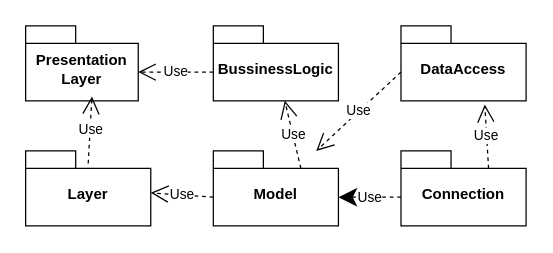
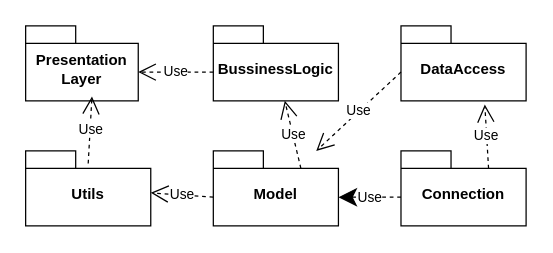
node "Layer": label "Layer" -> "Utils"
